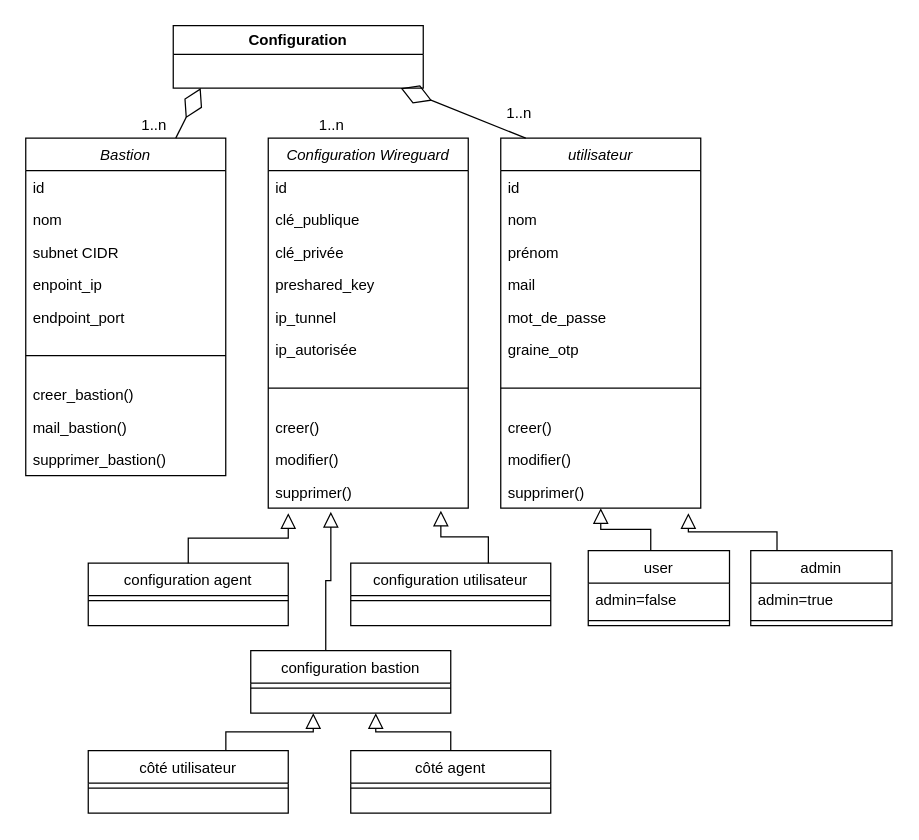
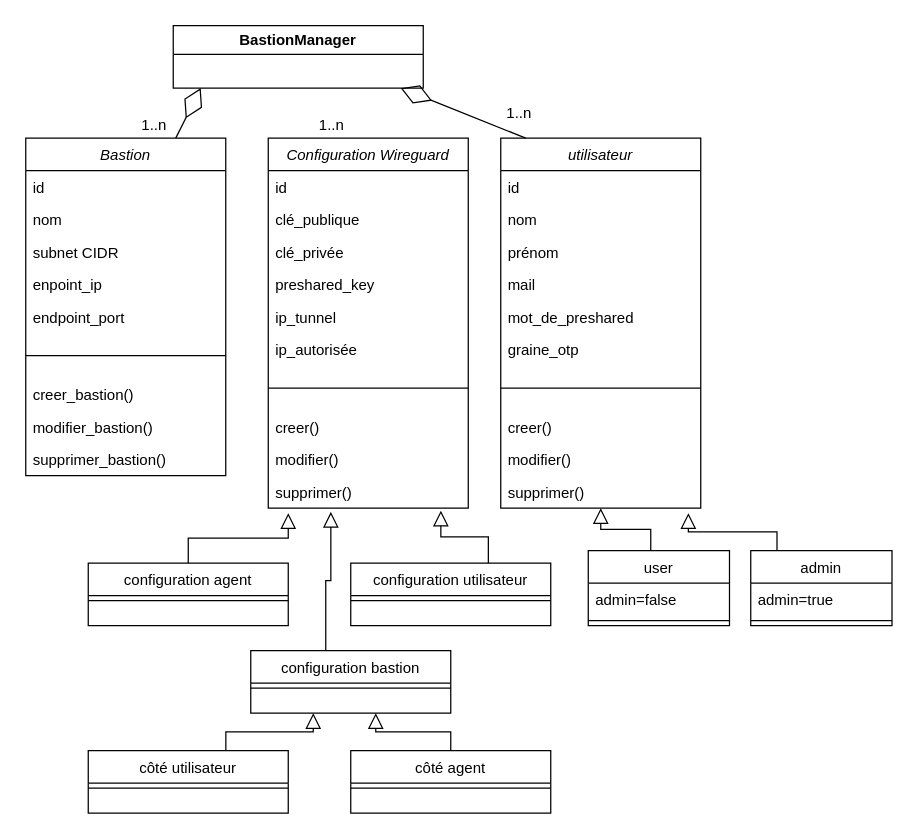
node "Configuration": label "Configuration" -> "BastionManager"
node "mot_de_passe": label "mot_de_passe" -> "mot_de_preshared"
node "mail_bastion()": label "mail_bastion()" -> "modifier_bastion()"
